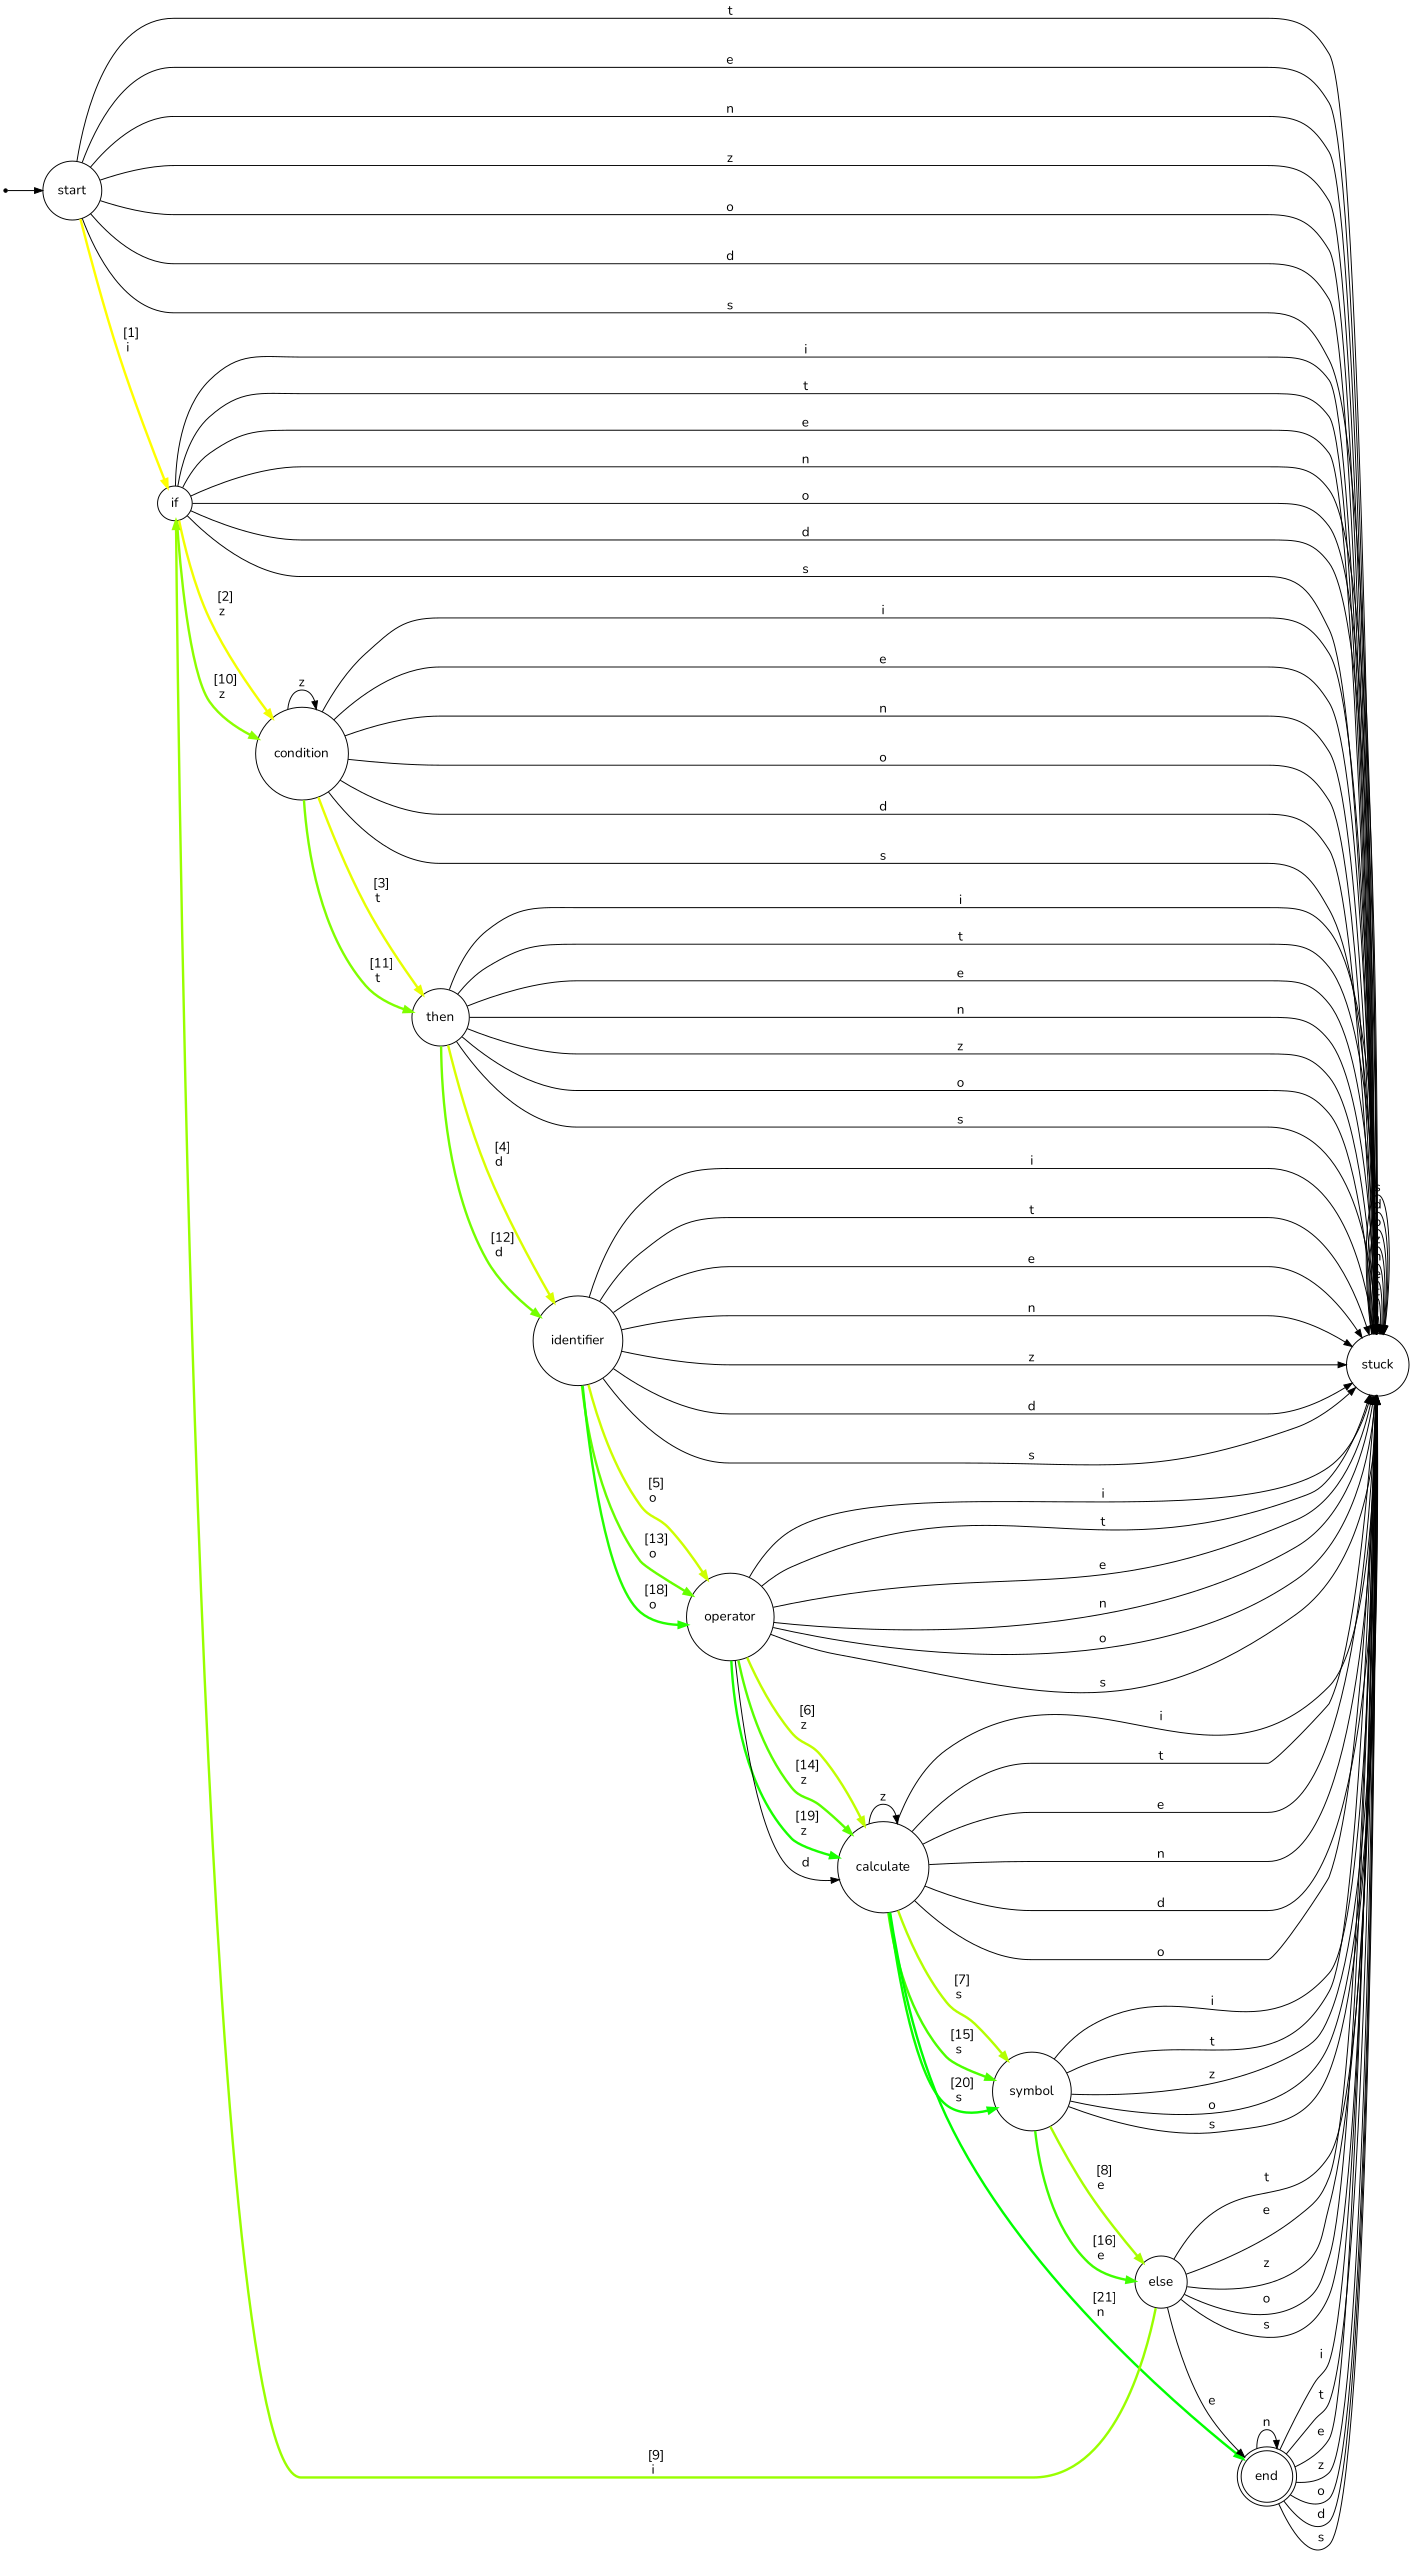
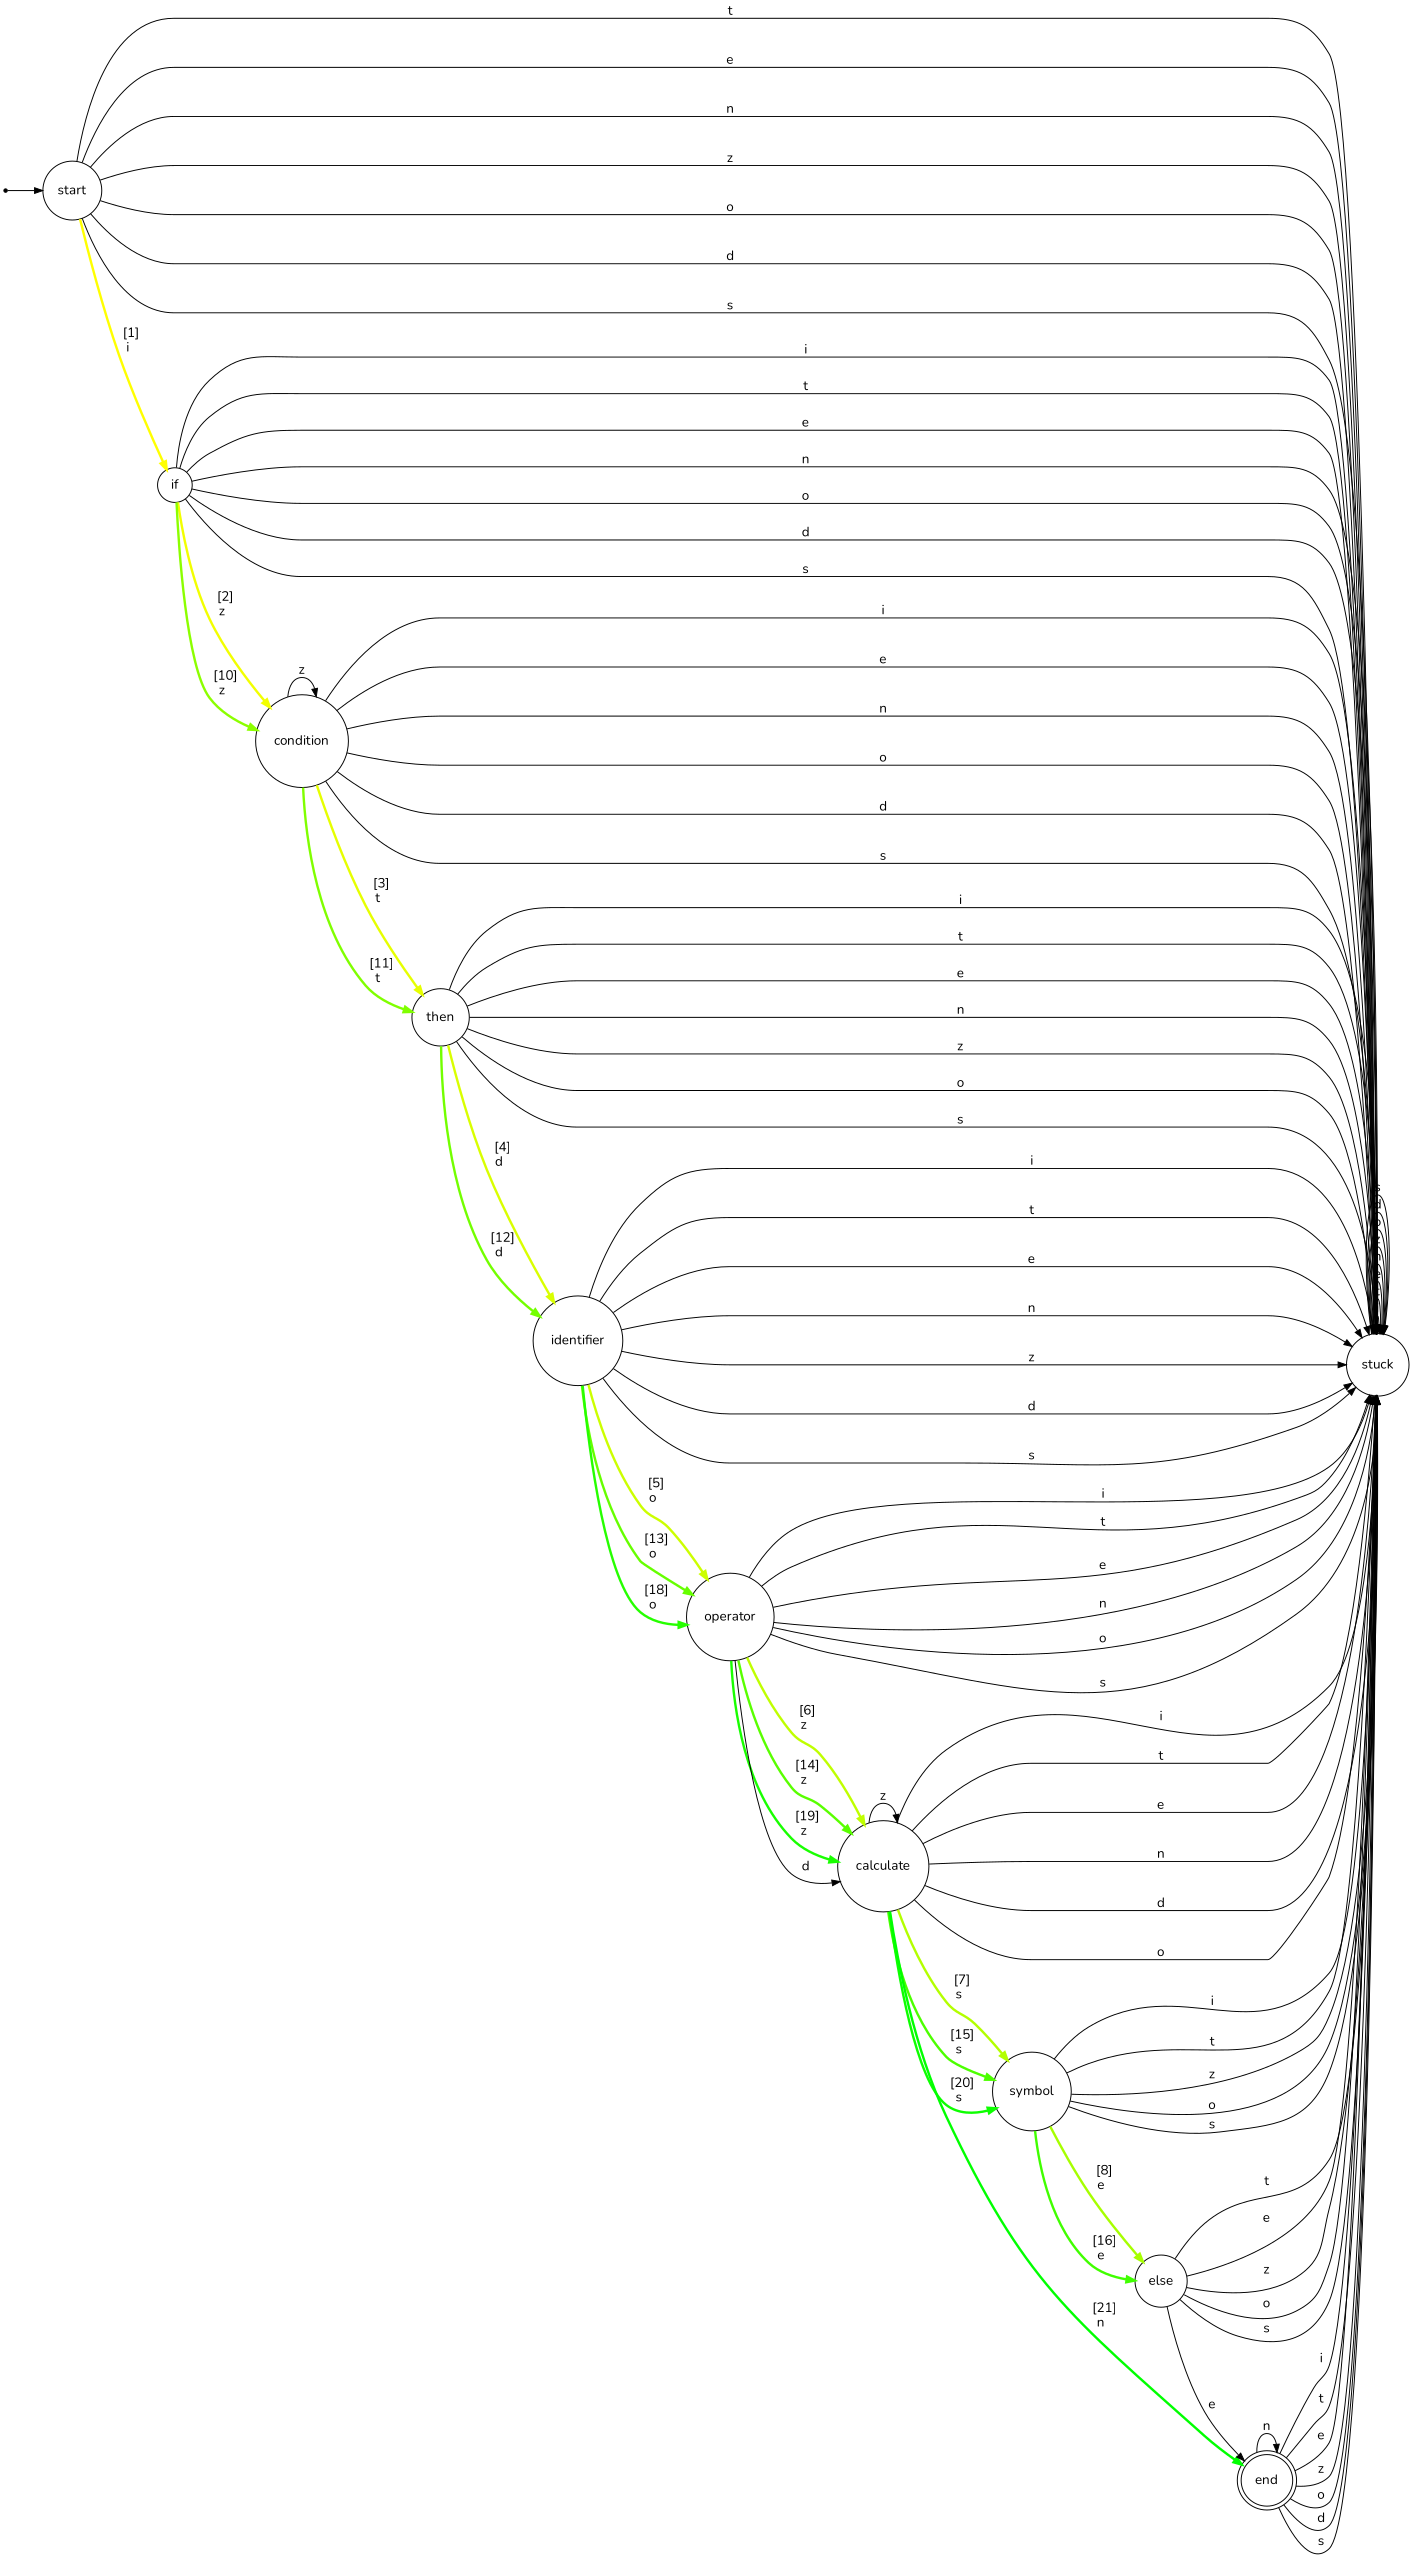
edge "else" -> "if": removed, label "[9] i"
